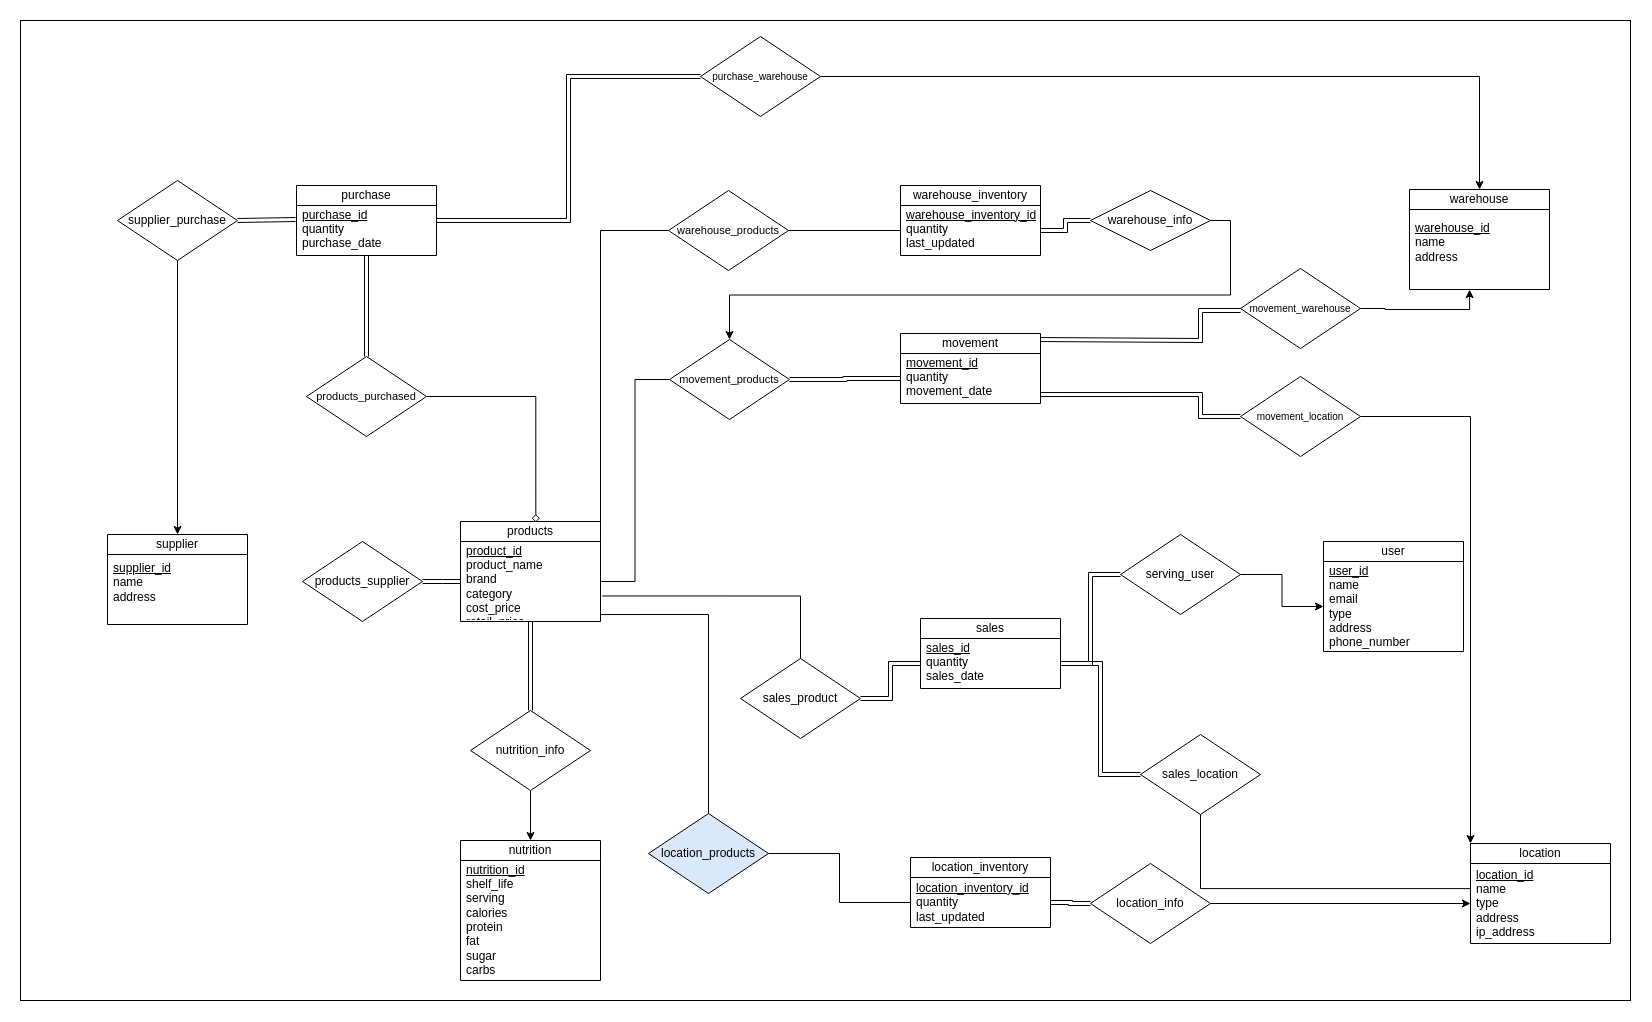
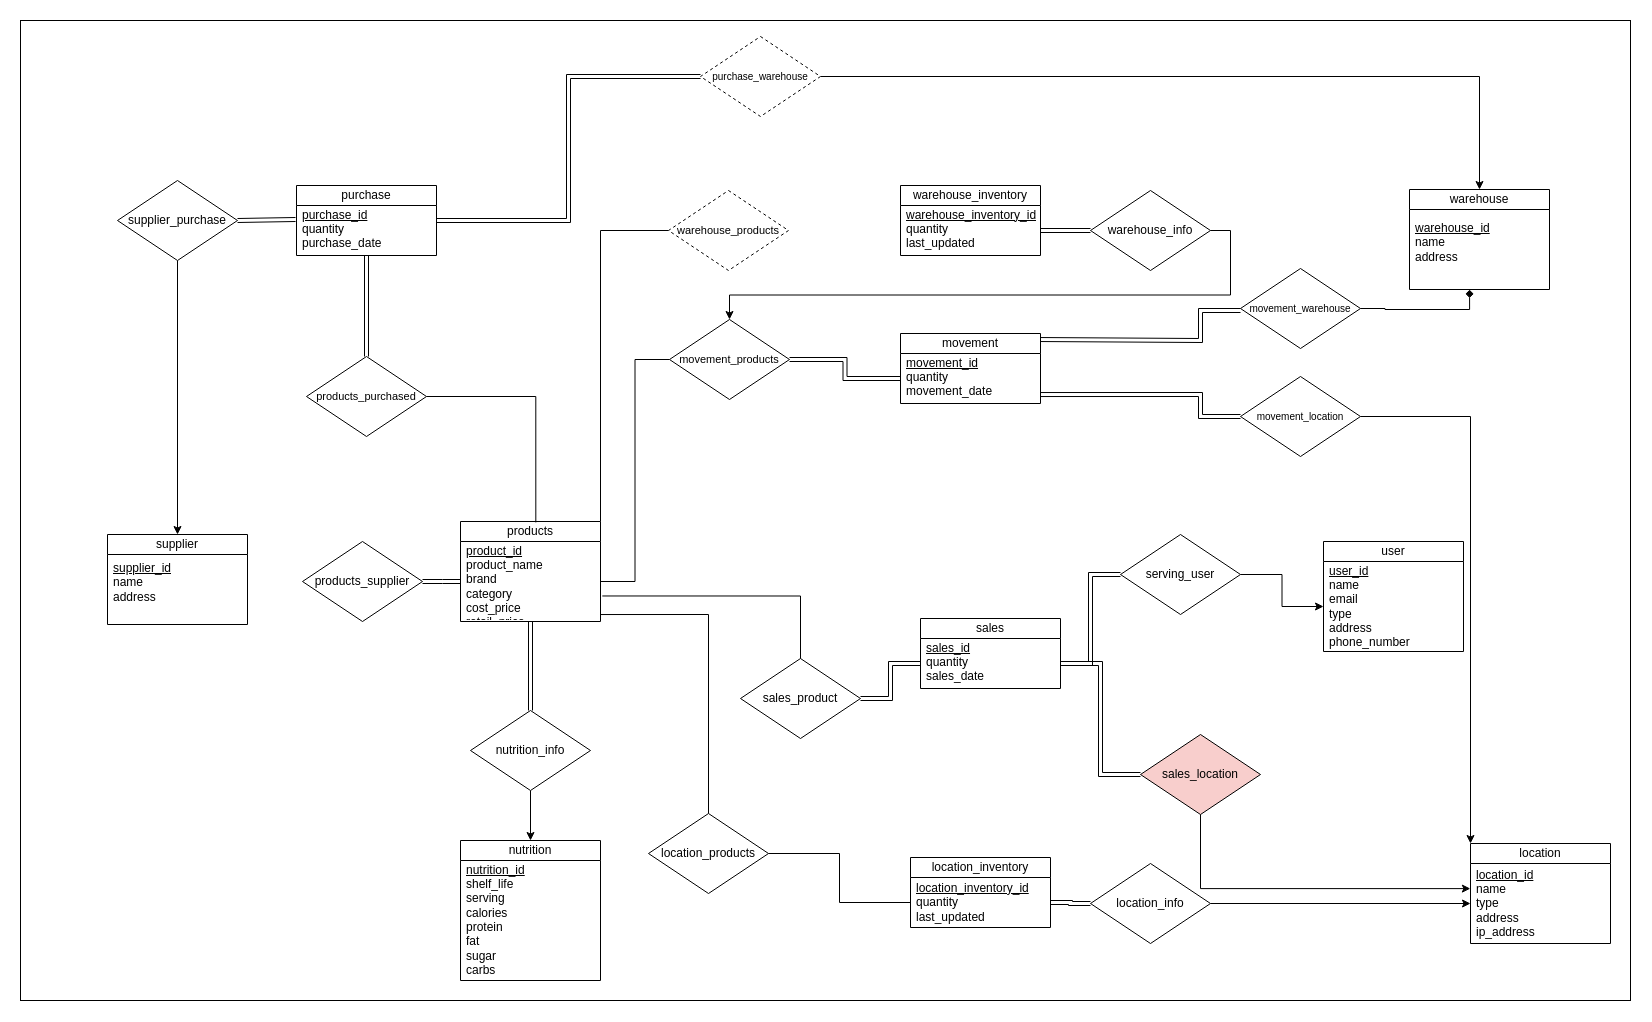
node "purchase_warehouse": style solid -> dashed
node "warehouse_info": size 120x60 -> 120x80
node "warehouse_products": style solid -> dashed
edge "warehouse_products" -- "warehouse_inventory_id quantity last_updated": removed
edge "movement_warehouse" -> "warehouse_id name address": arrowhead classic -> diamond
node "movement_products": moved (730, 380) -> (730, 360)
edge "products_purchased" -> "products": arrowhead diamond -> none
node "sales_location": fillcolor #ffffff -> #f8cecc
node "location_products": fillcolor #dae8fc -> #ffffff
edge "sales_location" -- "location_id name type address ip_address": arrowhead none -> classic
